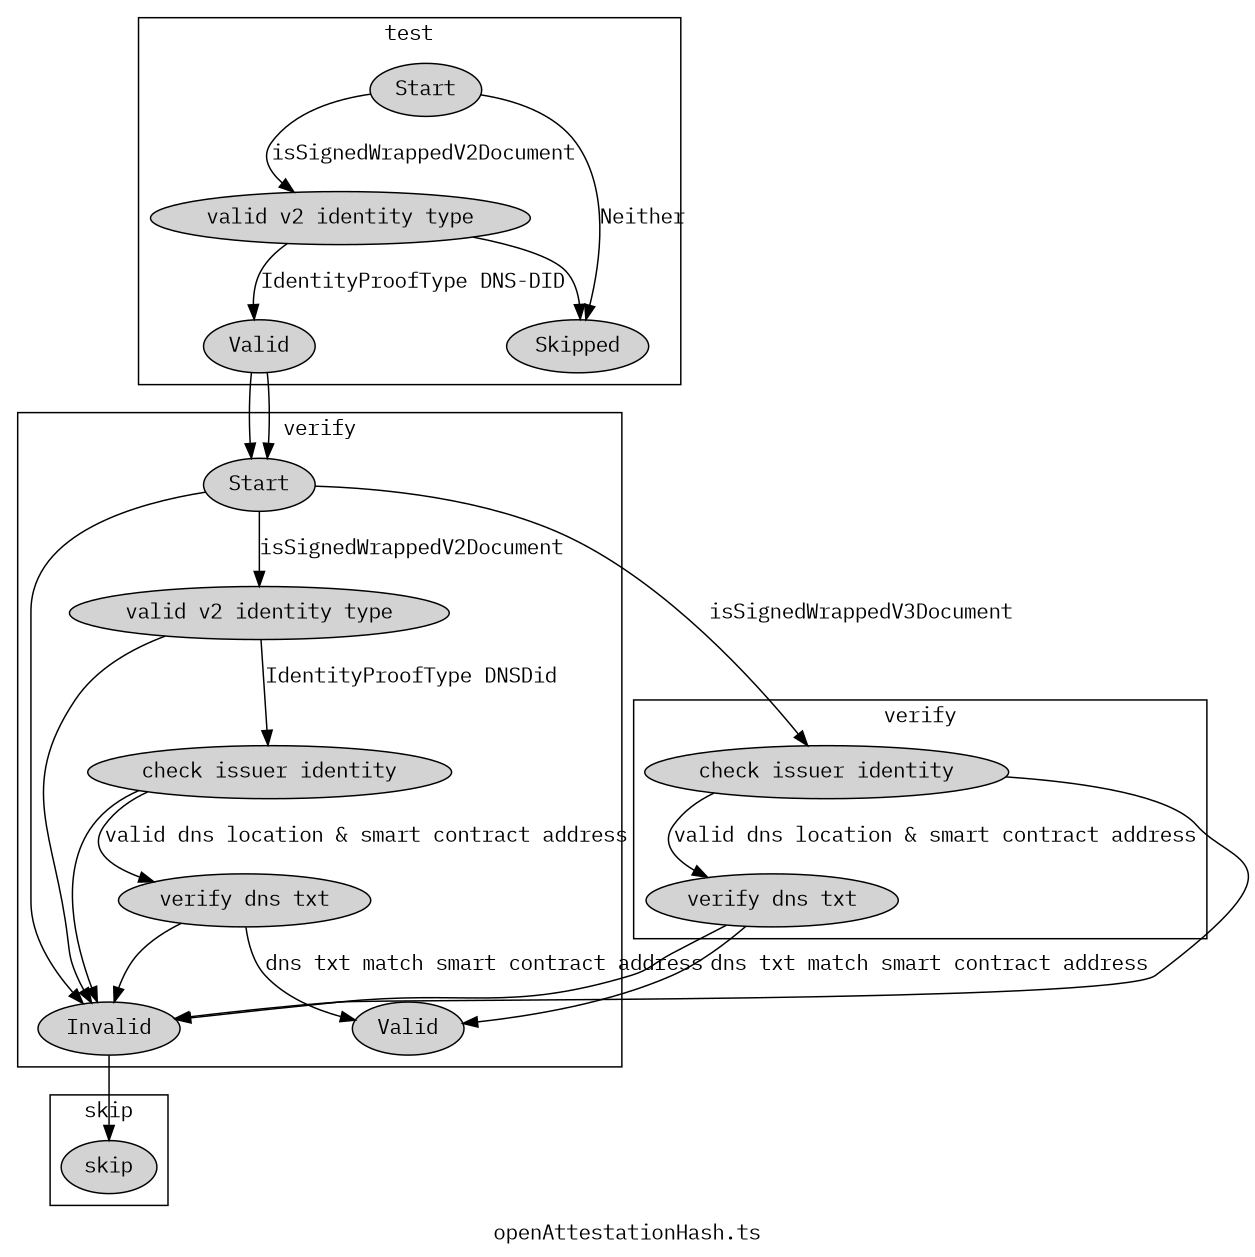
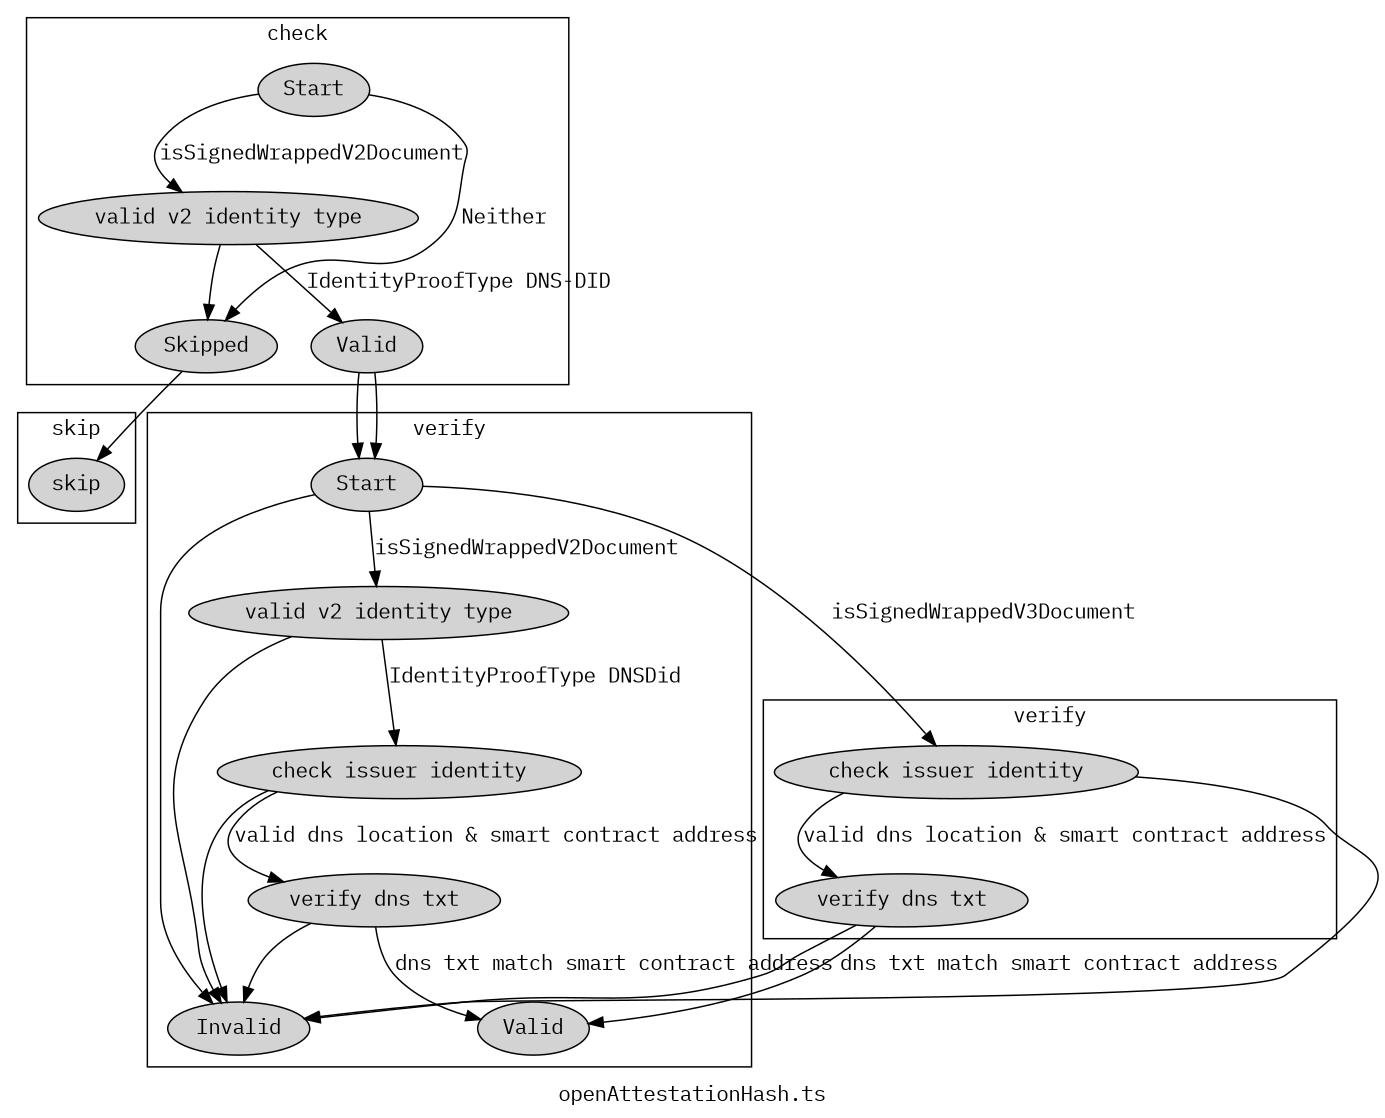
cluster "test": label "test" -> "check"
edge "Invalid" -> "skip": now "Skipped" -> "skip"
